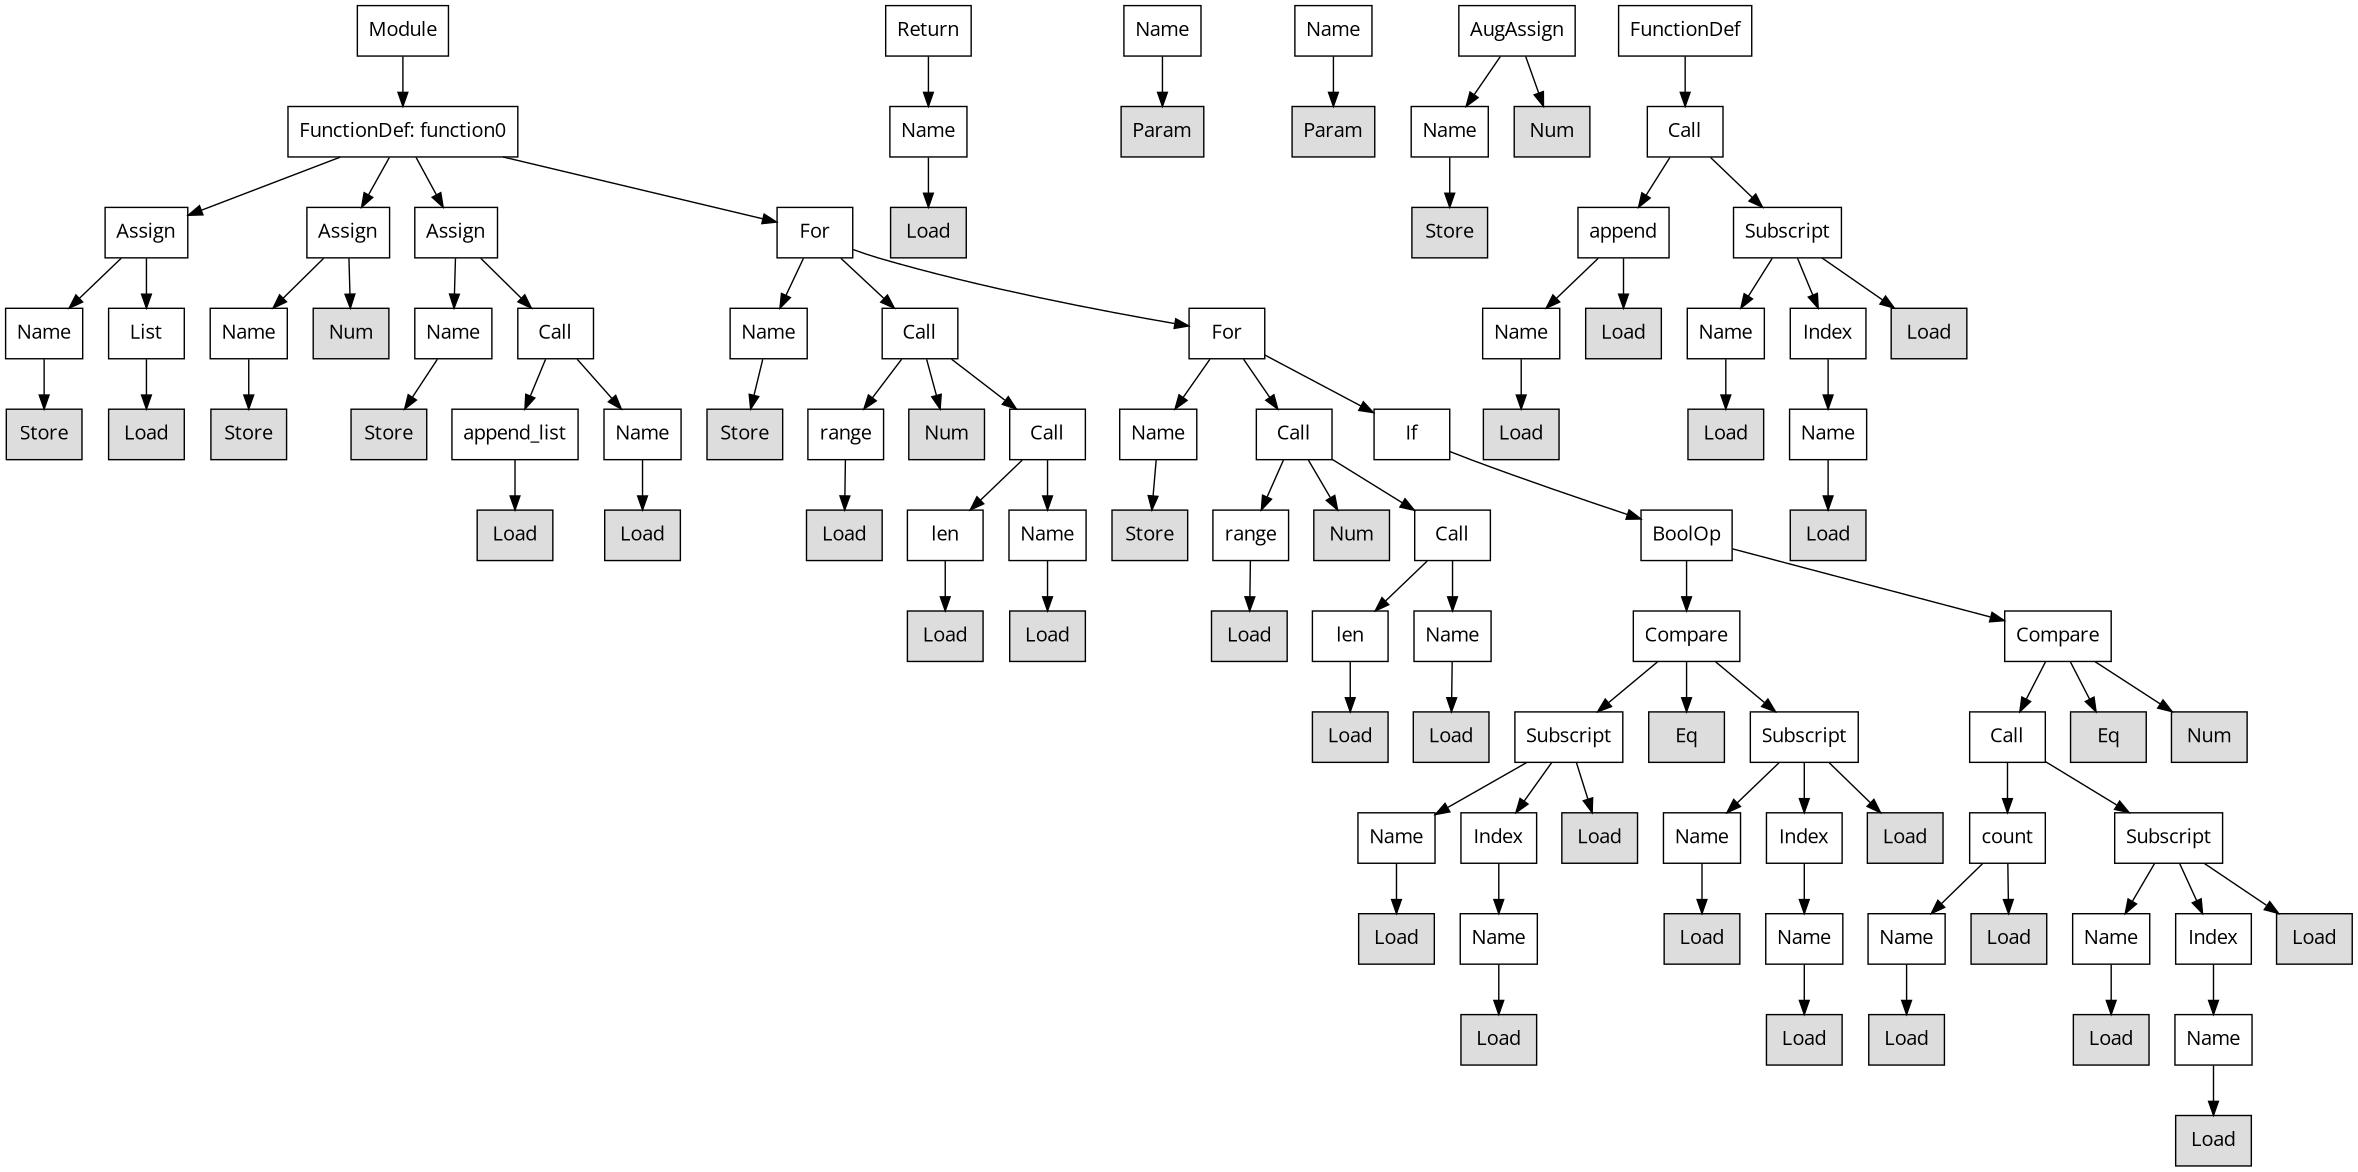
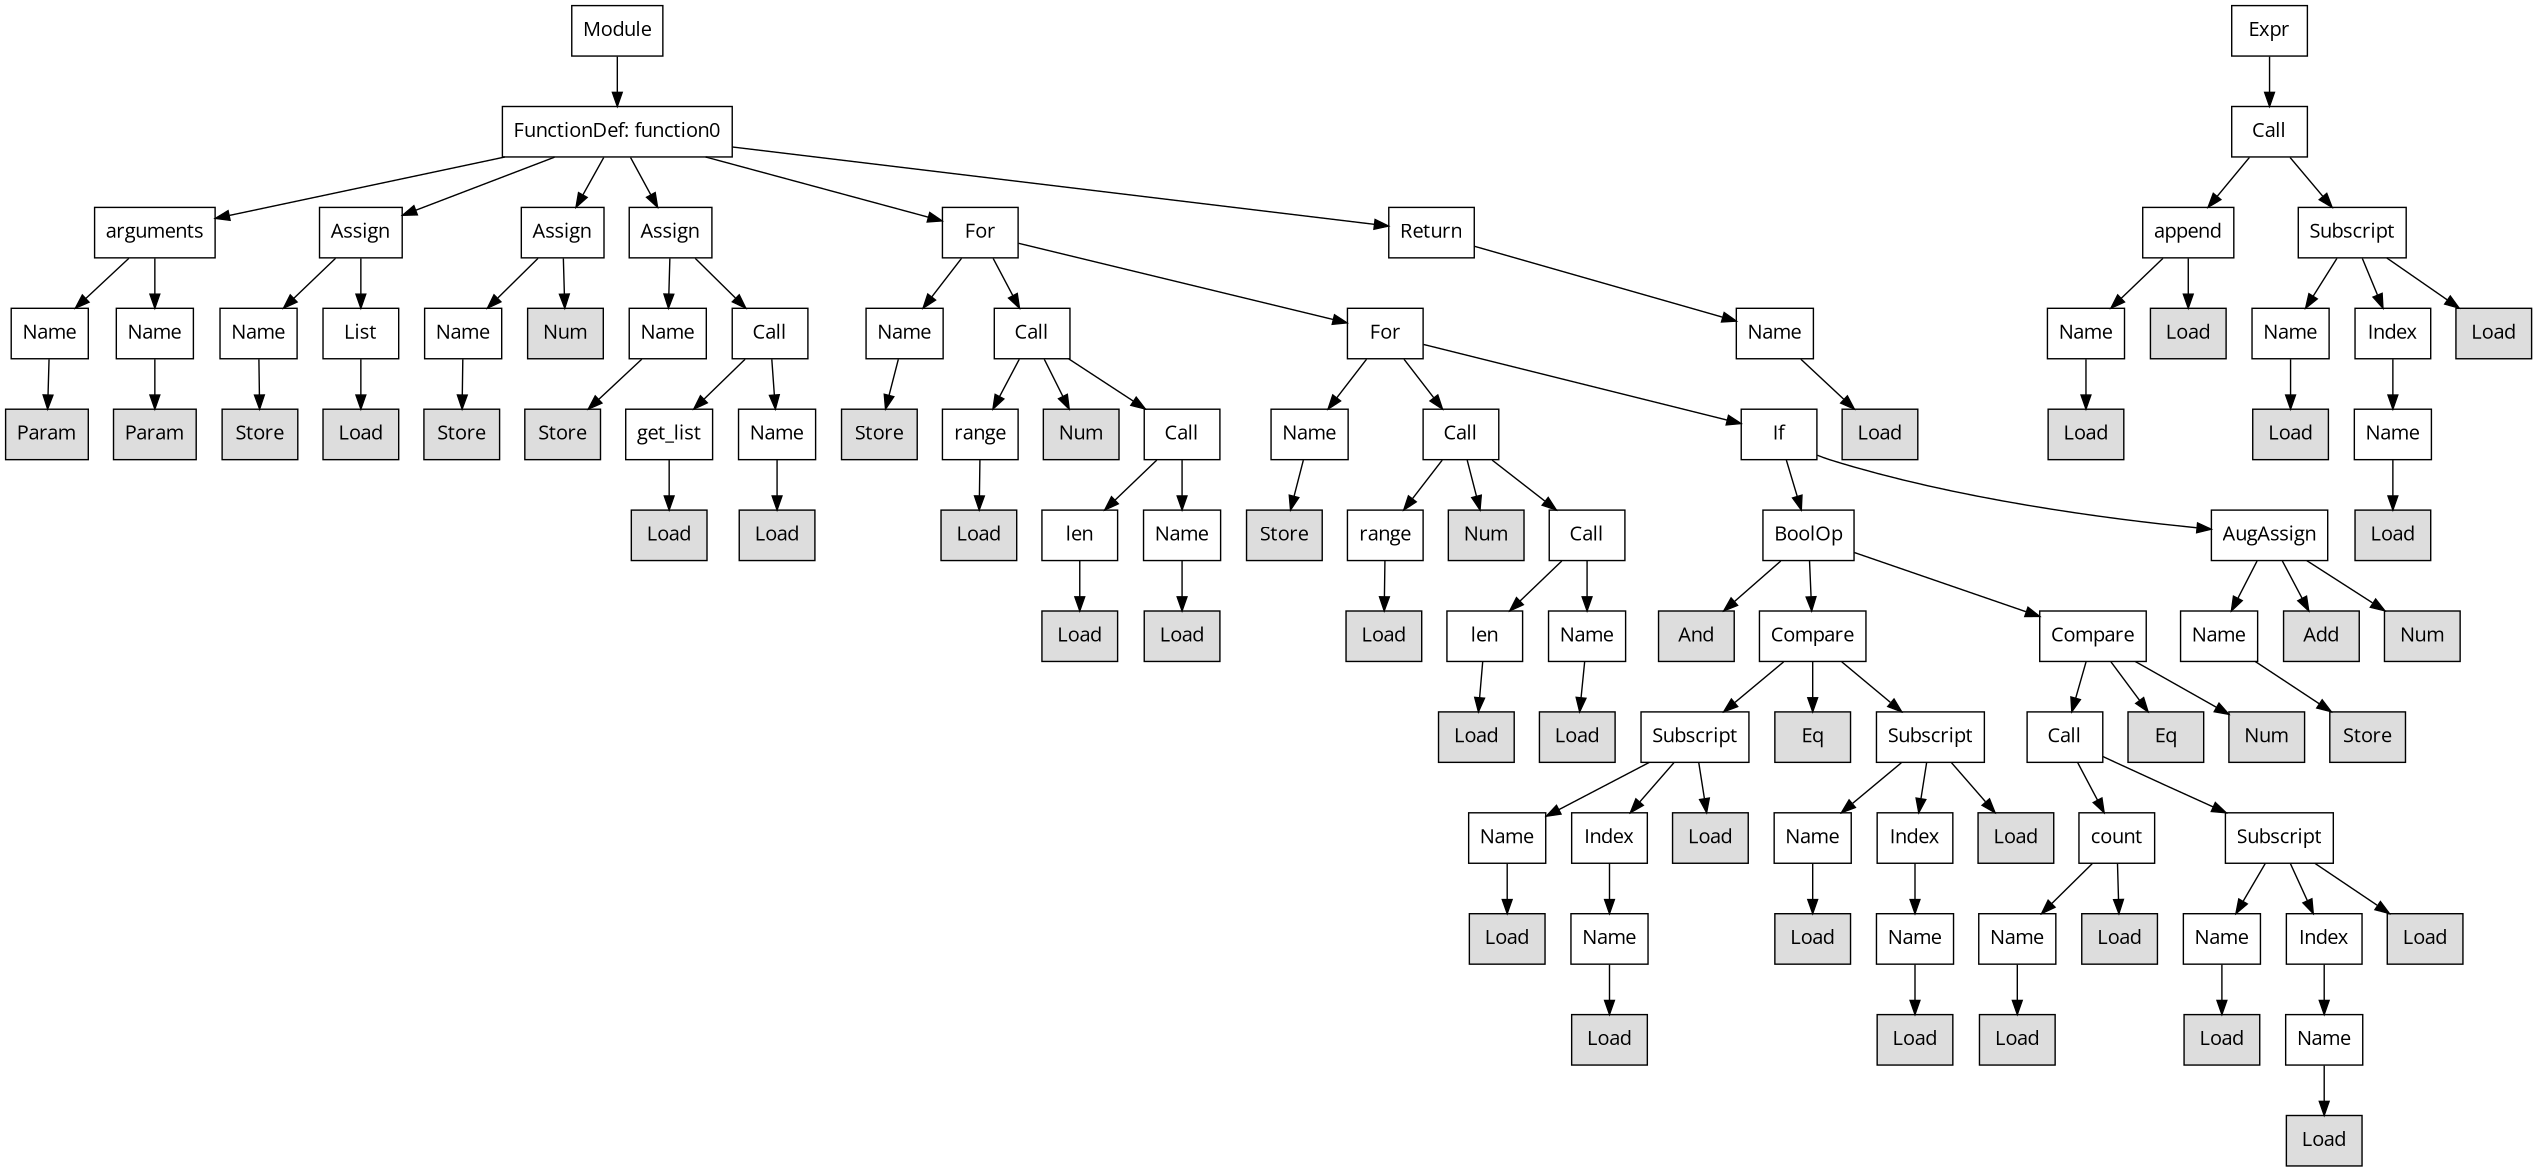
node "FunctionDef": label "FunctionDef" -> "Expr"
edge "FunctionDef: function0" -> "Return": added
node "arguments": added
node "append_list": label "append_list" -> "get_list"
edge "If" -> "AugAssign": added
node "And": added
node "Add": added
